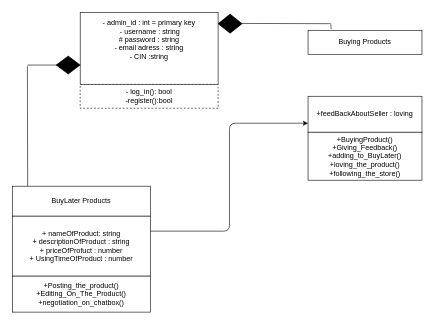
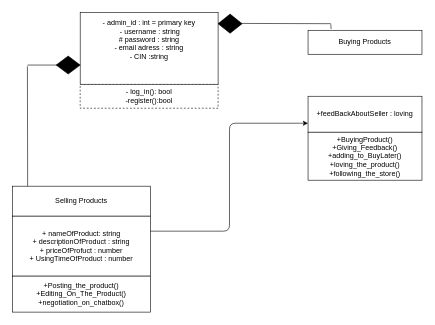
node "BuyLater Products": label "BuyLater Products" -> "Selling Products"
